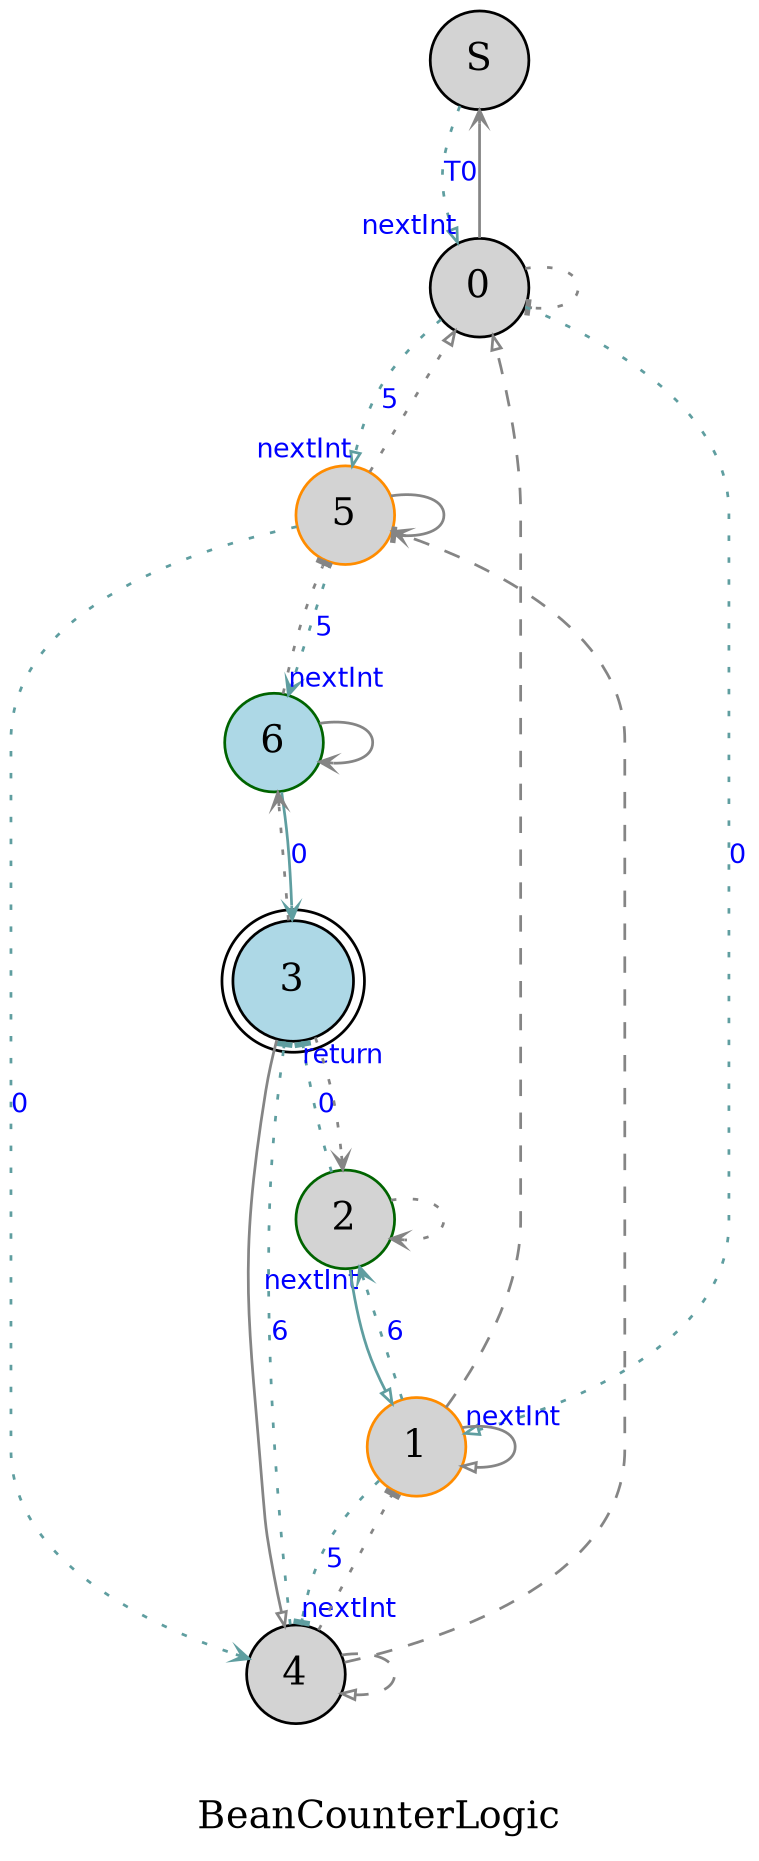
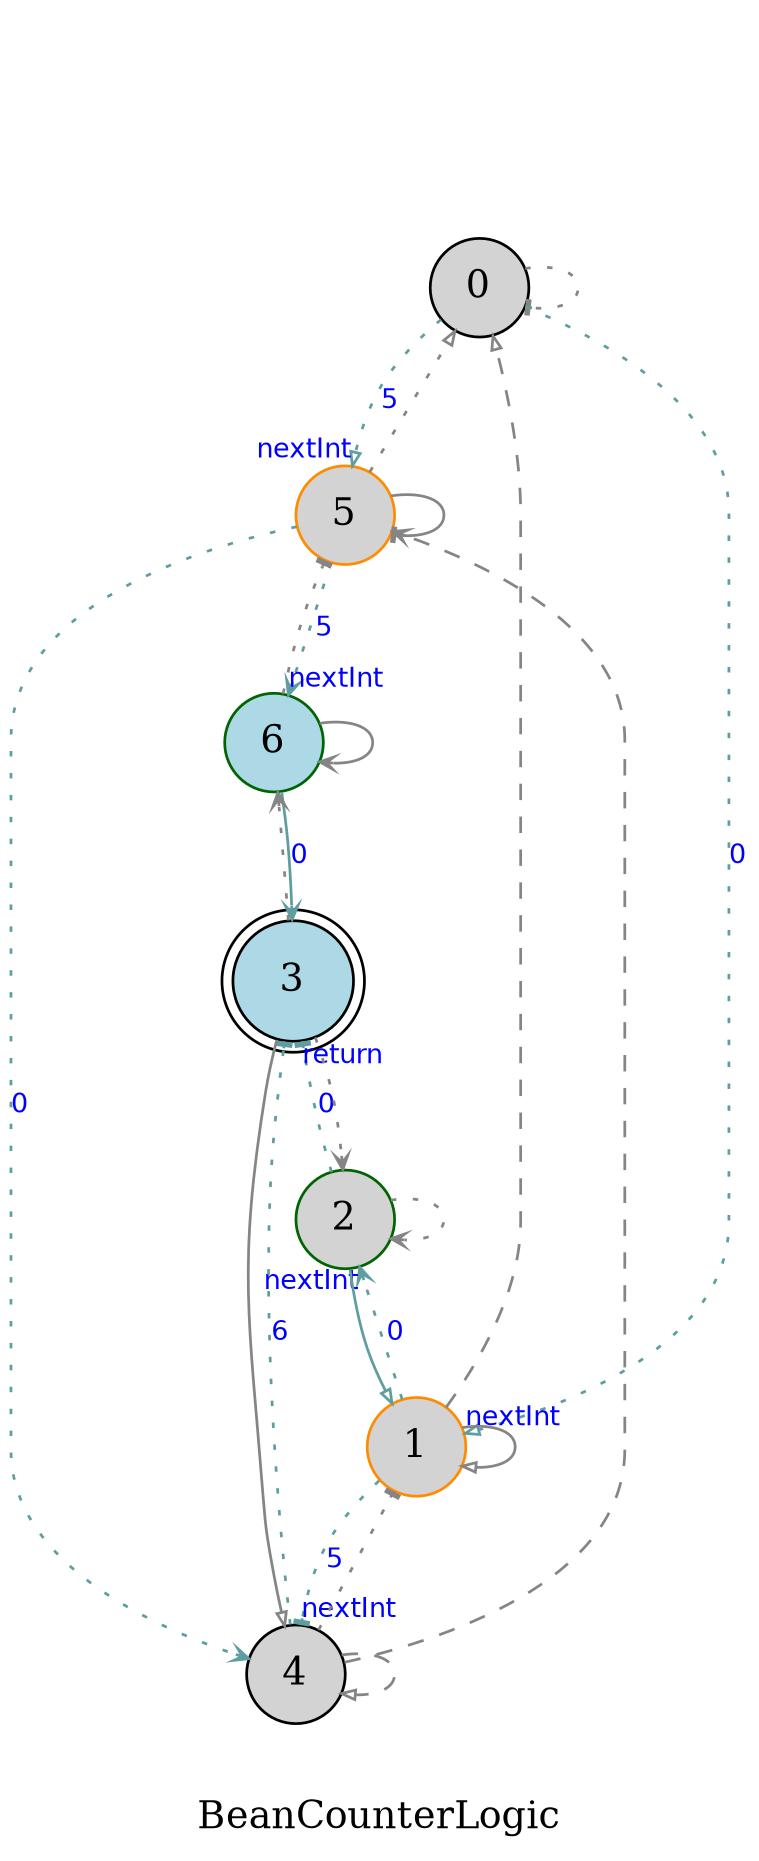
node "S": removed
edge "1" -> "2": label "6" -> "0"
